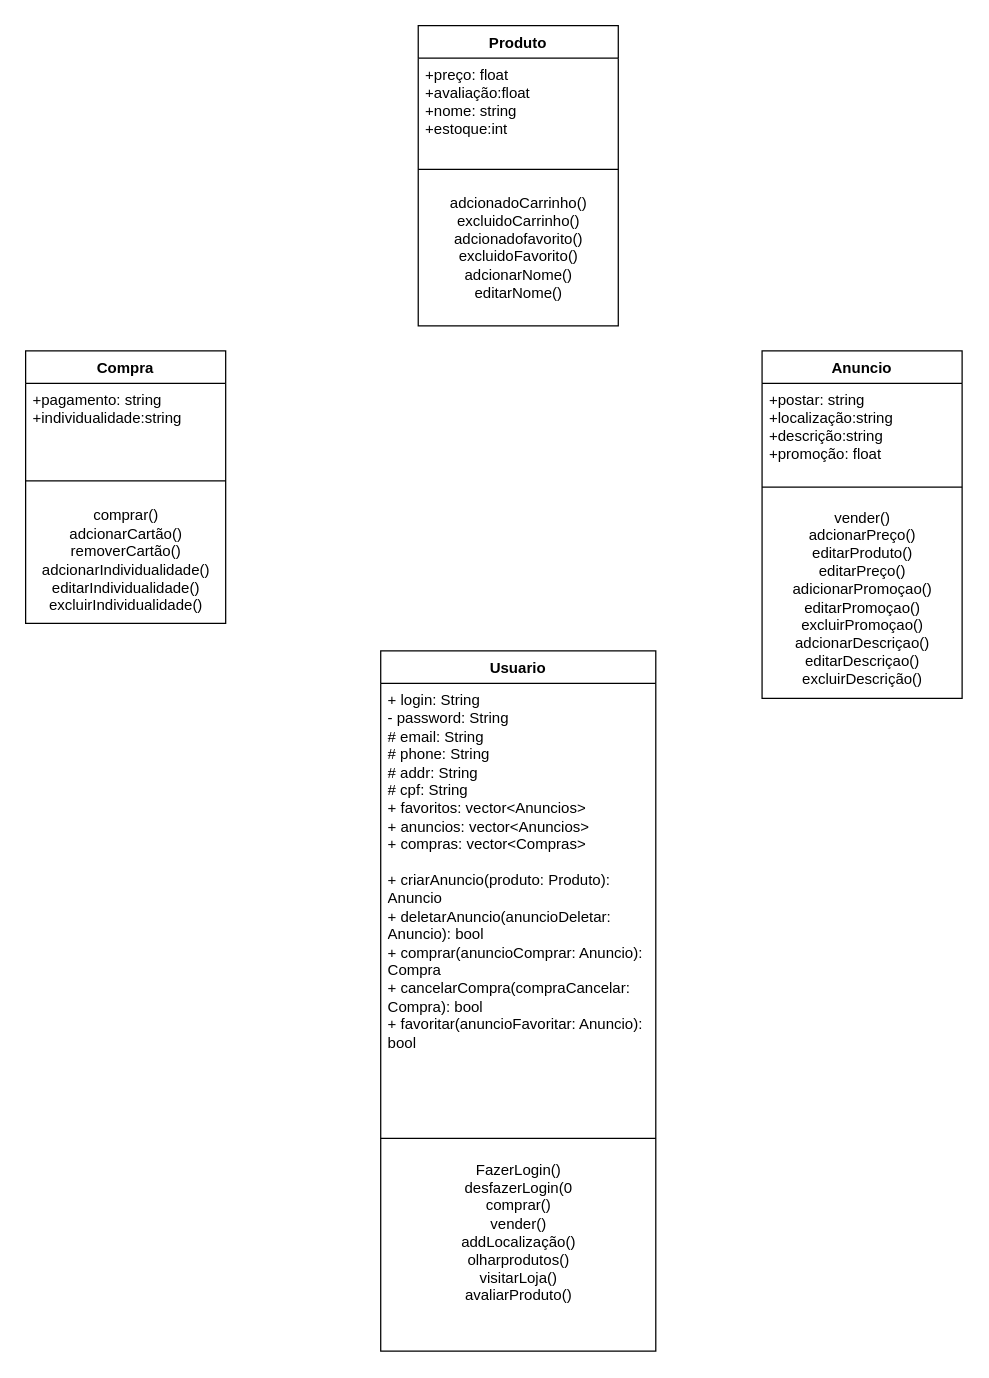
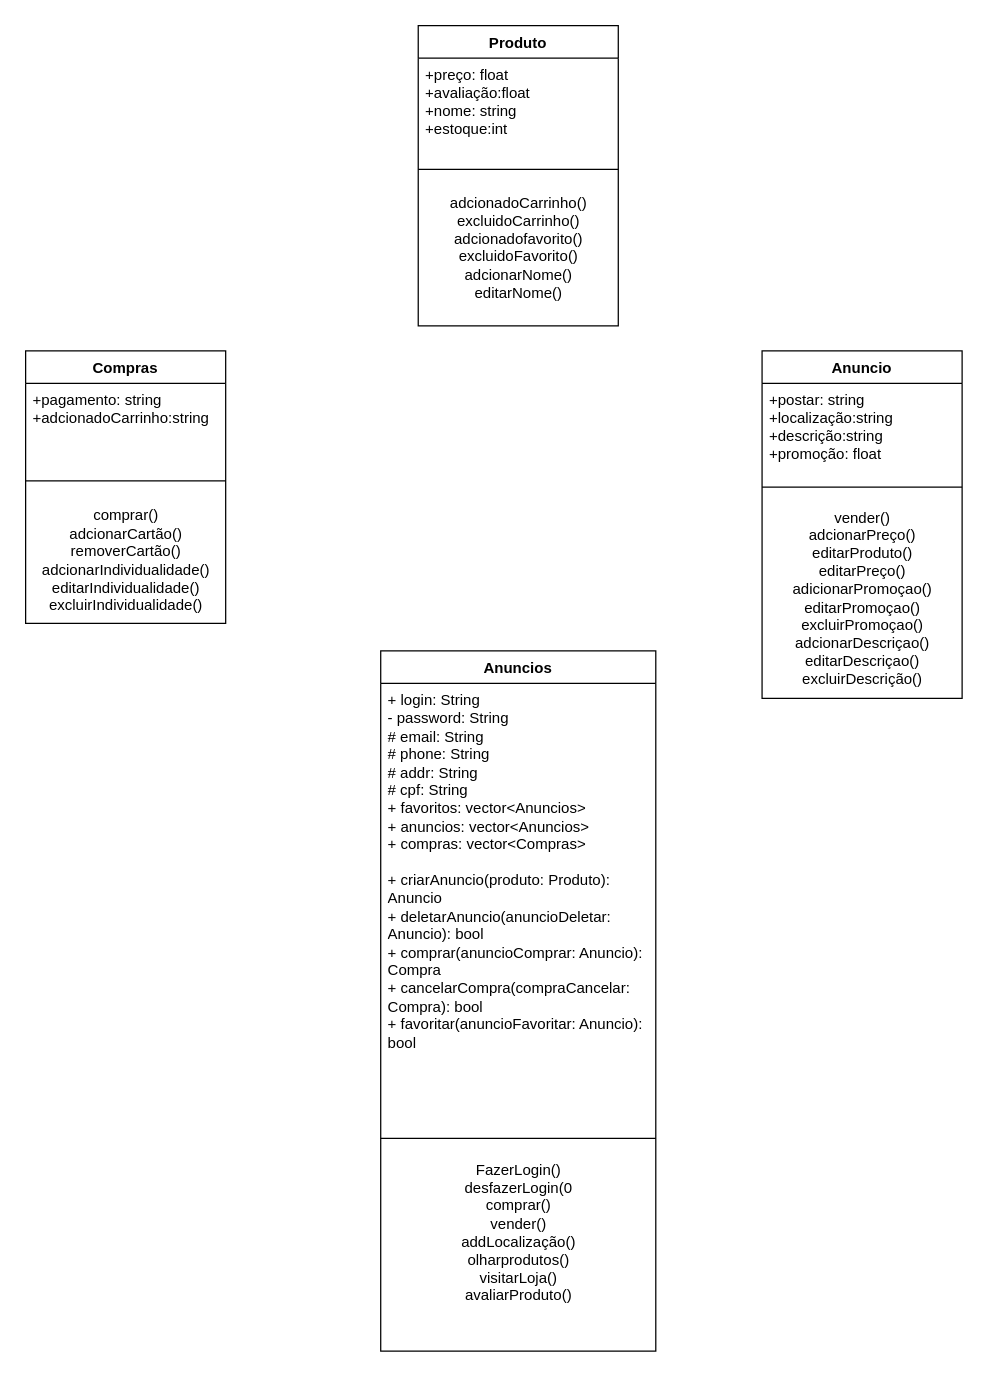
node "Compra": label "Compra" -> "Compras"
node "+pagamento: string +individualidade:string": label "+pagamento: string +individualidade:string" -> "+pagamento: string +adcionadoCarrinho:string"
node "Usuario": label "Usuario" -> "Anuncios"
